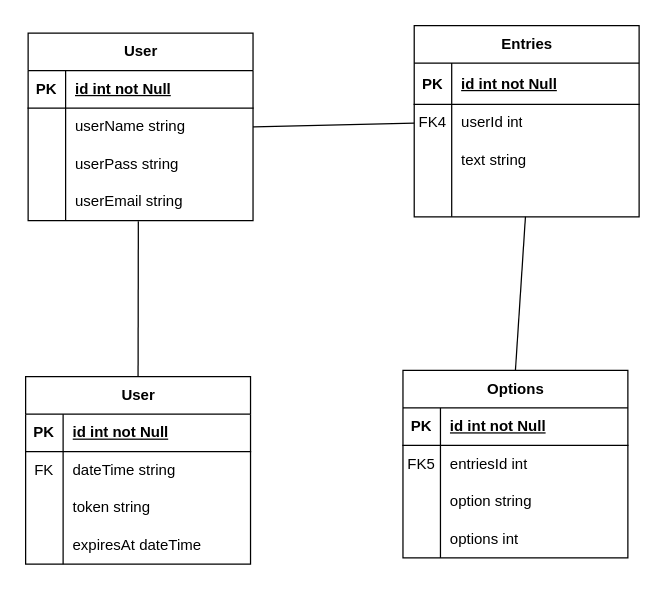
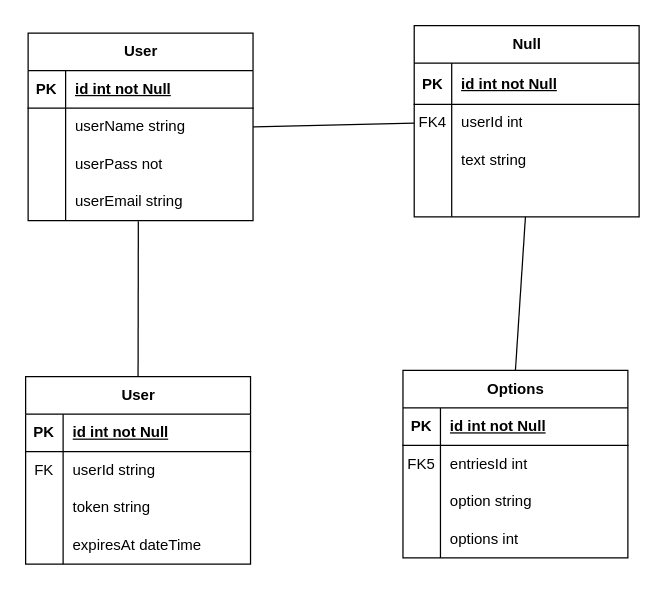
node "Entries": label "Entries" -> "Null"
node "userPass string": label "userPass string" -> "userPass not"
node "dateTime string": label "dateTime string" -> "userId string"
